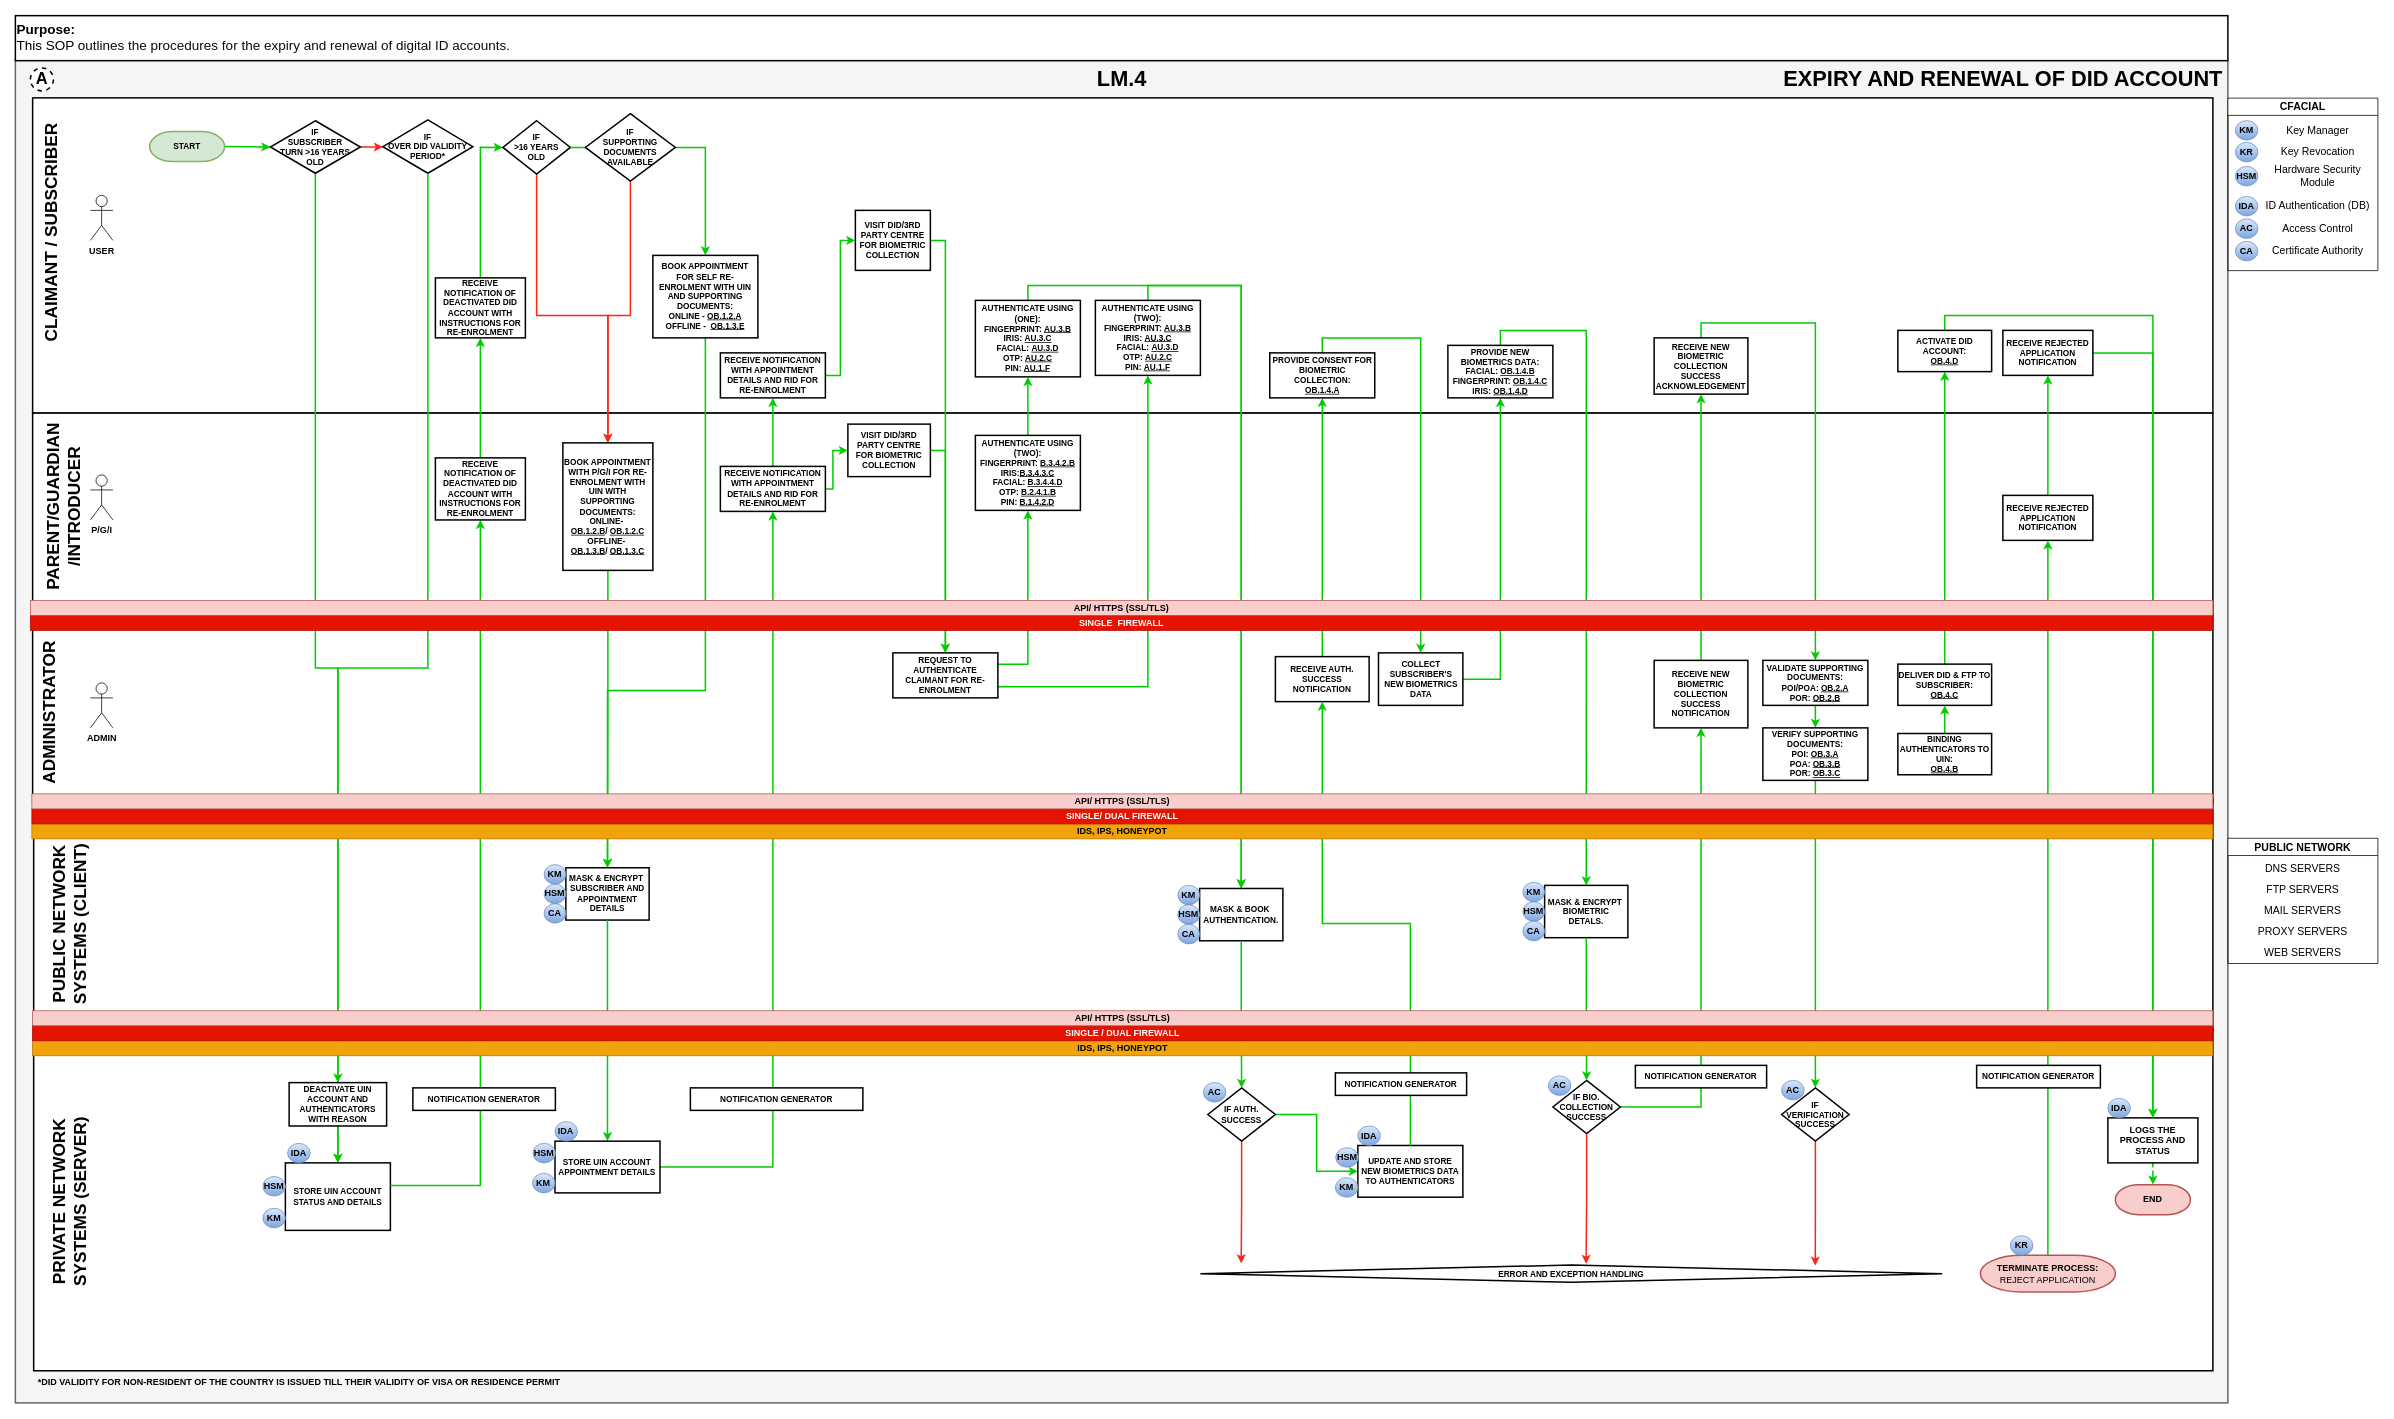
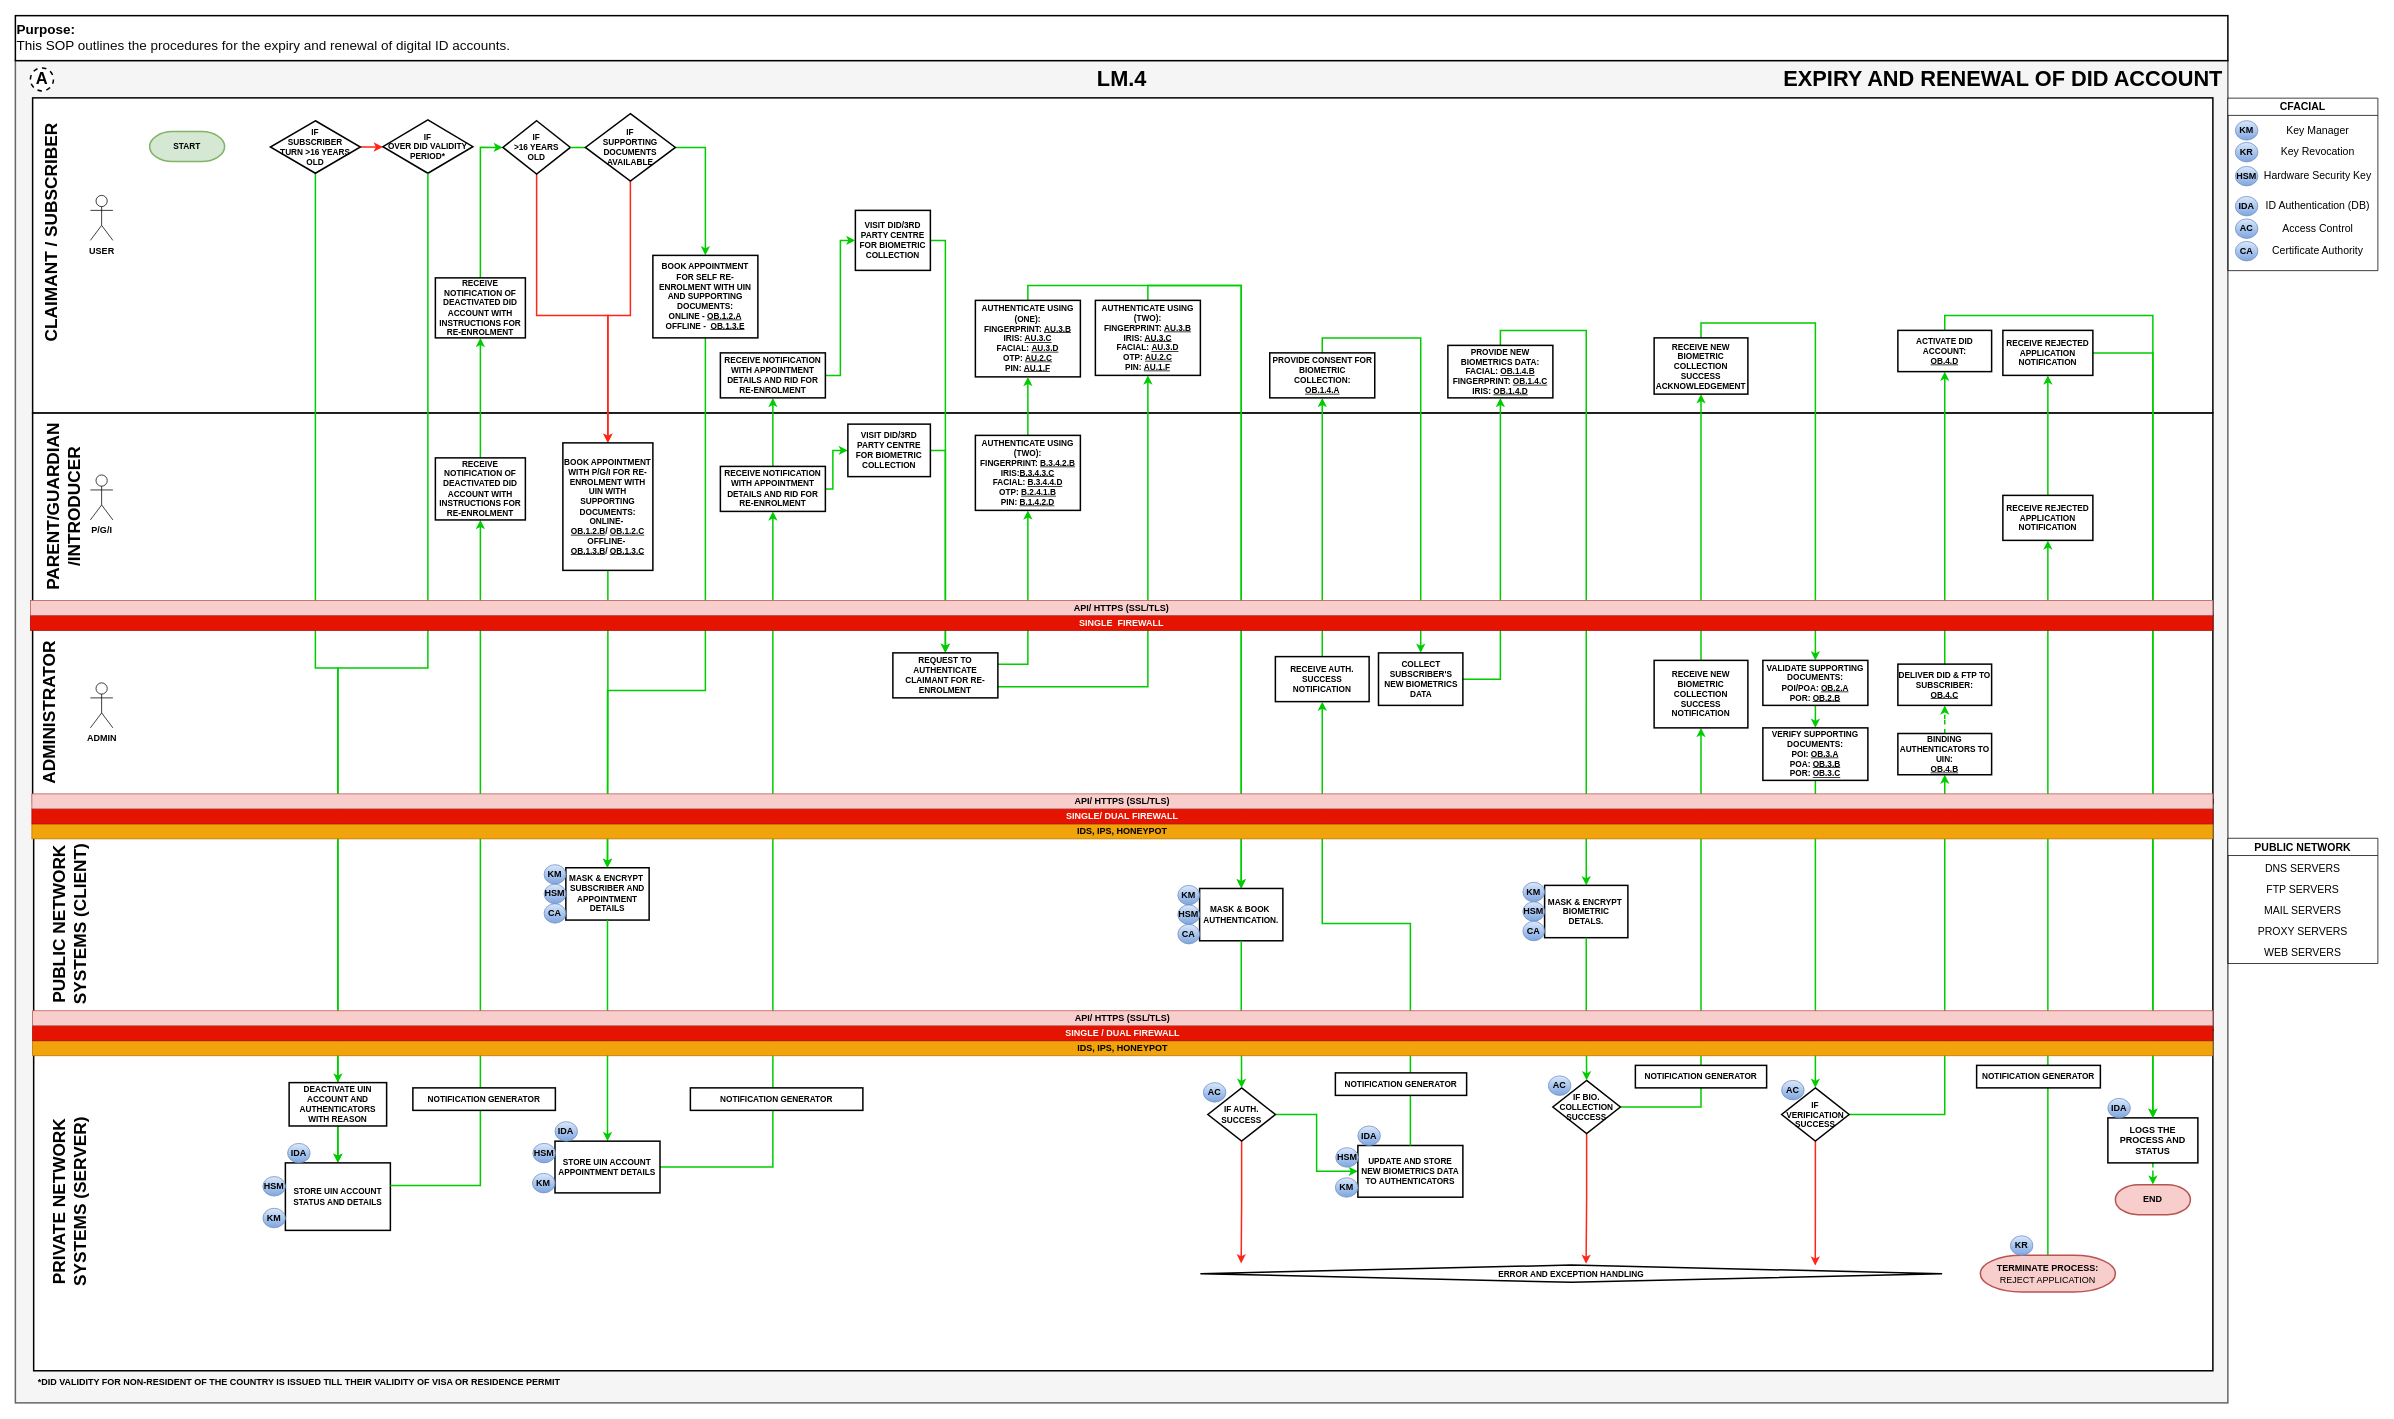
edge "START" -> "IF SUBSCRIBER TURN >16 YEARS OLD": removed
node "Hardware Security Module": label "Hardware Security Module" -> "Hardware Security Key"
edge "BINDING AUTHENTICATORS TO UIN: OB.4.B" -> "DELIVER DID & FTP TO SUBSCRIBER: OB.4.C": style solid -> dashed
edge "IF VERIFICATION SUCCESS" -> "BINDING AUTHENTICATORS TO UIN: OB.4.B": added
